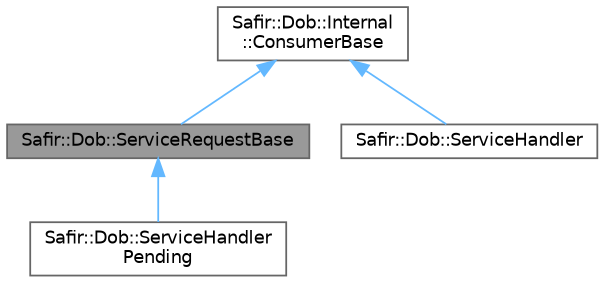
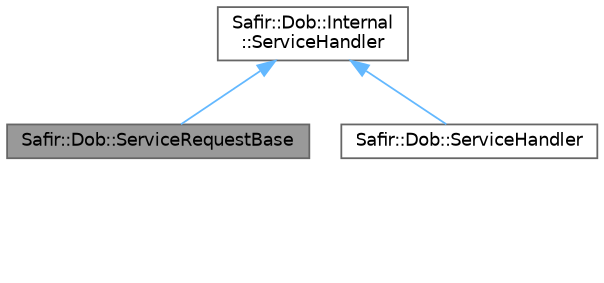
node "Safir::Dob::Internal ::ConsumerBase": label "Safir::Dob::Internal ::ConsumerBase" -> "Safir::Dob::Internal ::ServiceHandler"
node "Safir::Dob::ServiceHandler Pending": removed
